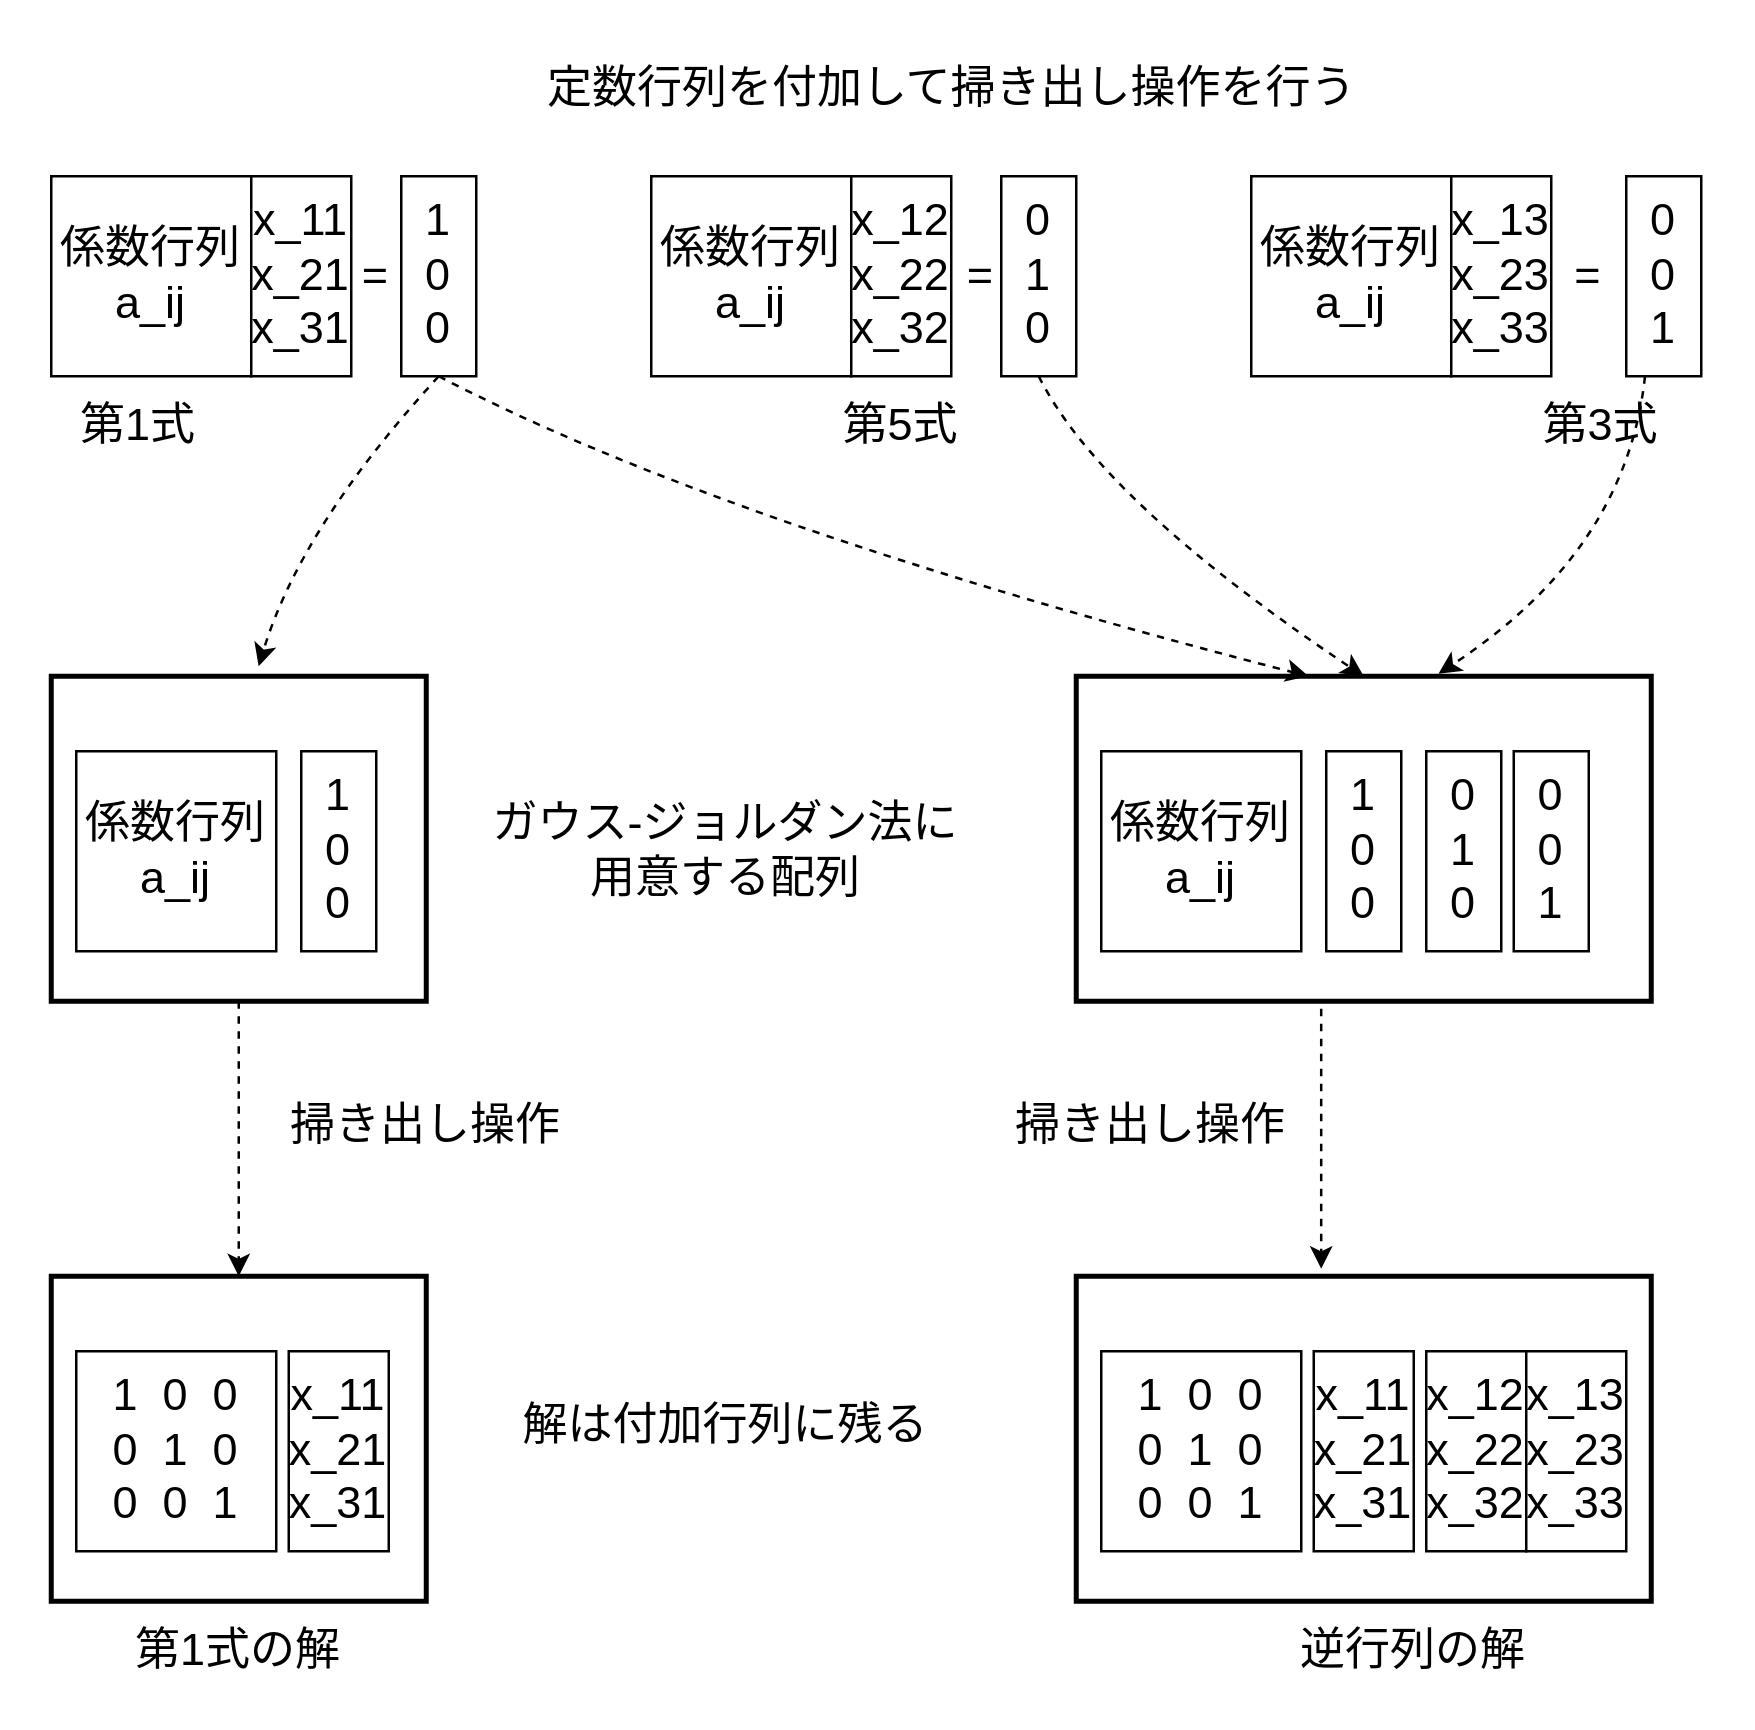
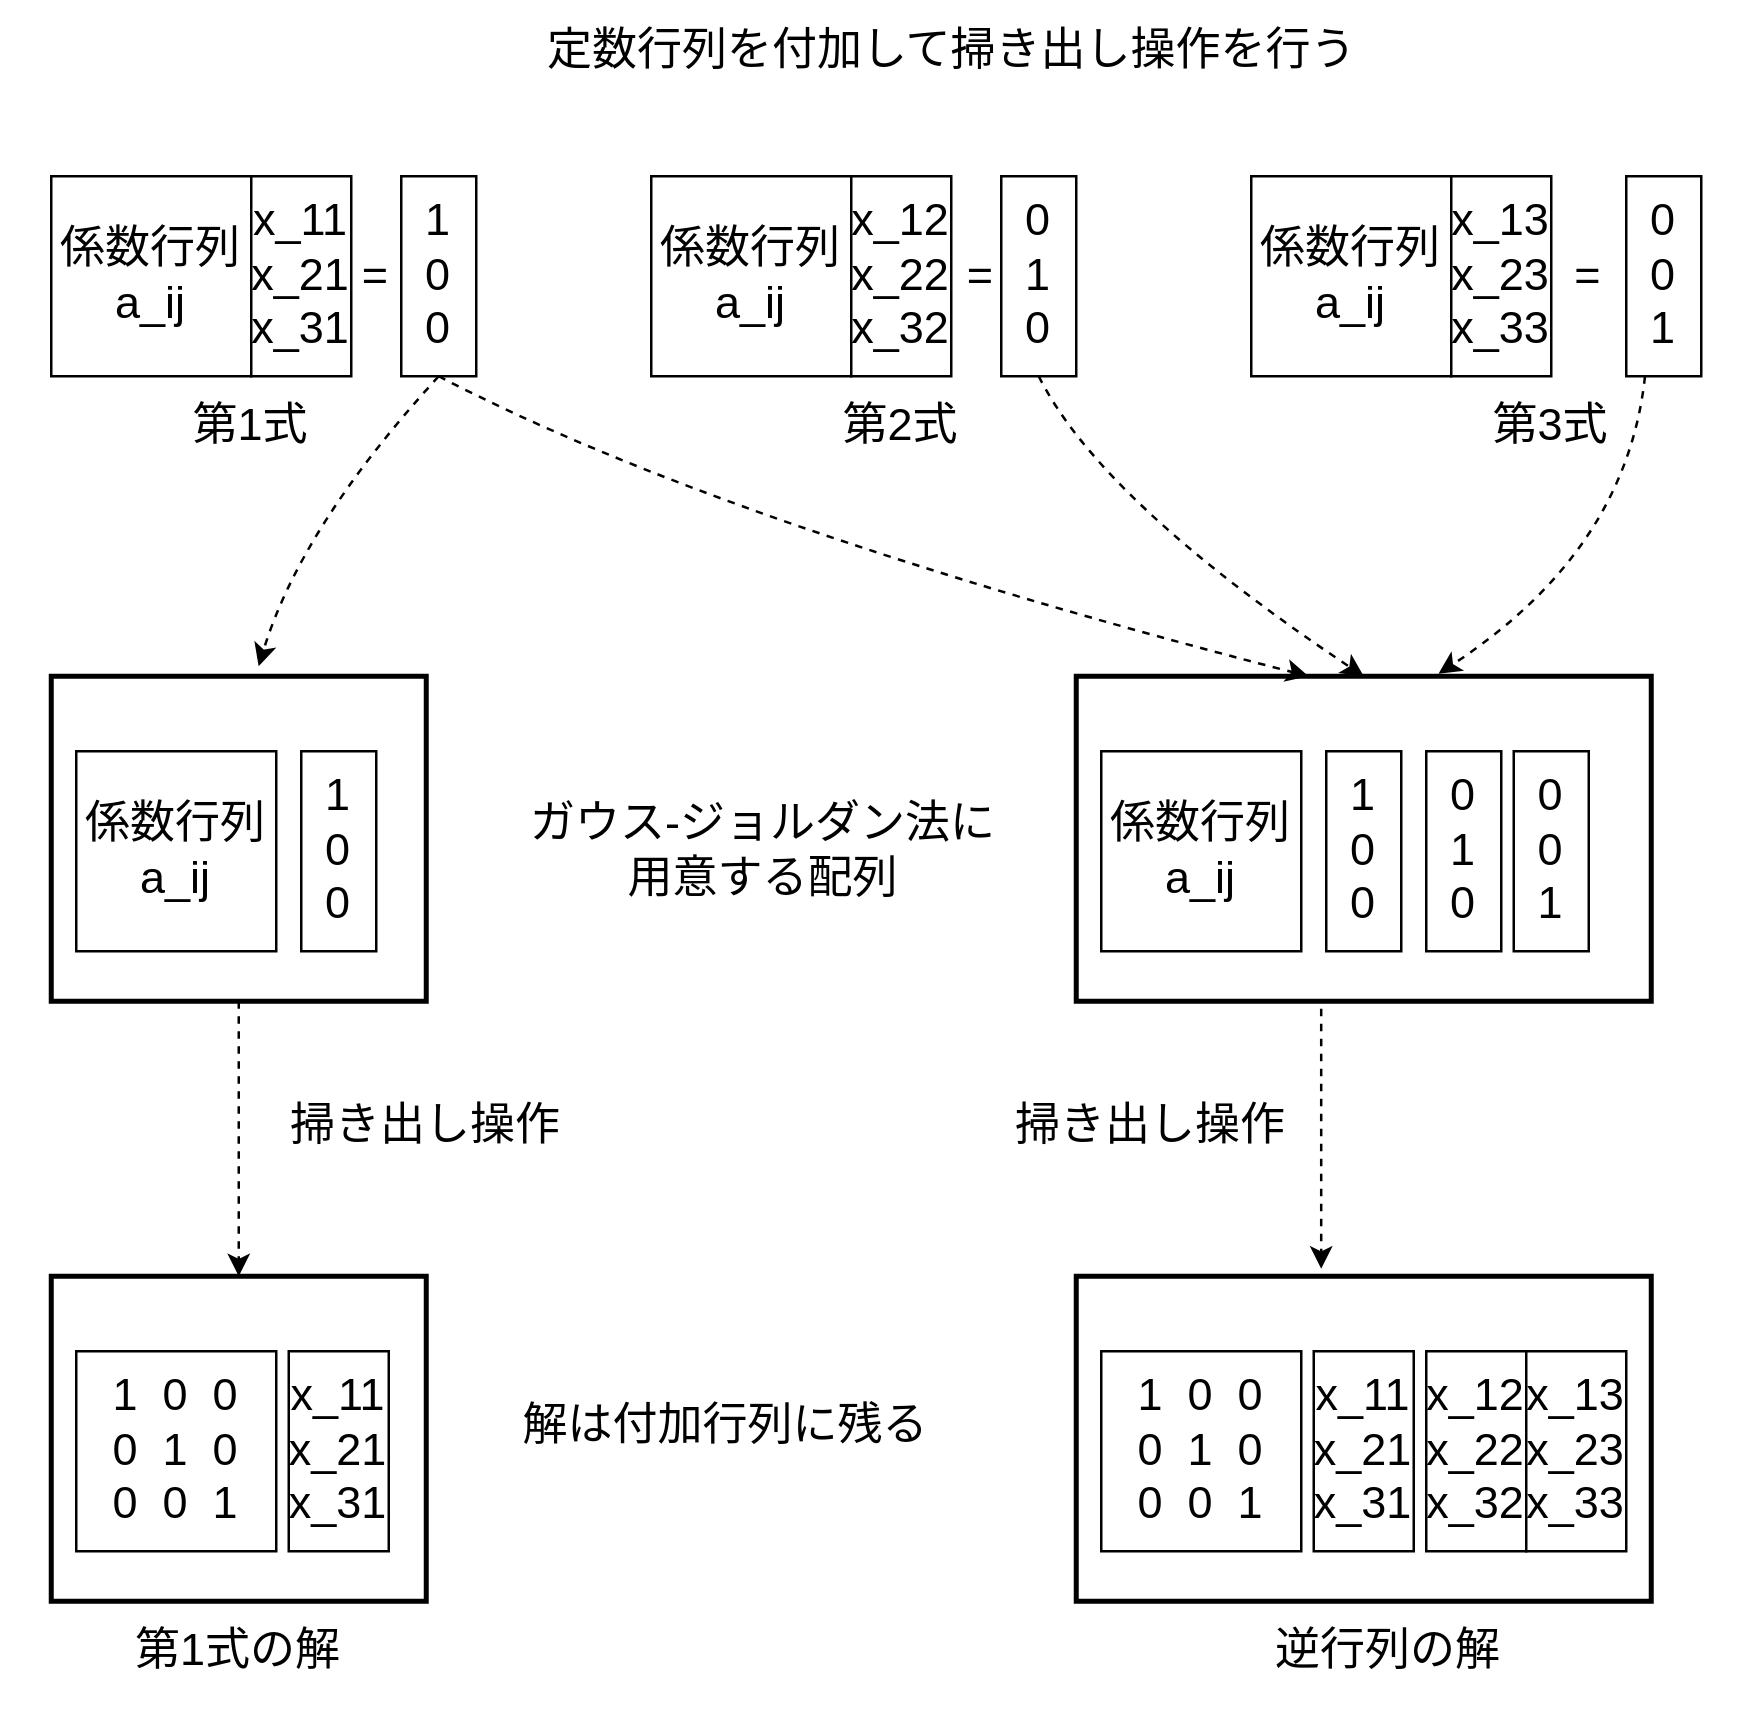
node "定数行列を付加して掃き出し操作を行う": moved (951, 89) -> (951, 51)
node "第1式": moved (139, 426) -> (251, 426)
node "第5式": label "第5式" -> "第2式"
node "第3式": moved (1601, 426) -> (1551, 426)
node "ガウス-ジョルダン法に用意する配列": moved (726, 851) -> (764, 851)
node "逆行列の解": moved (1414, 1651) -> (1389, 1651)
